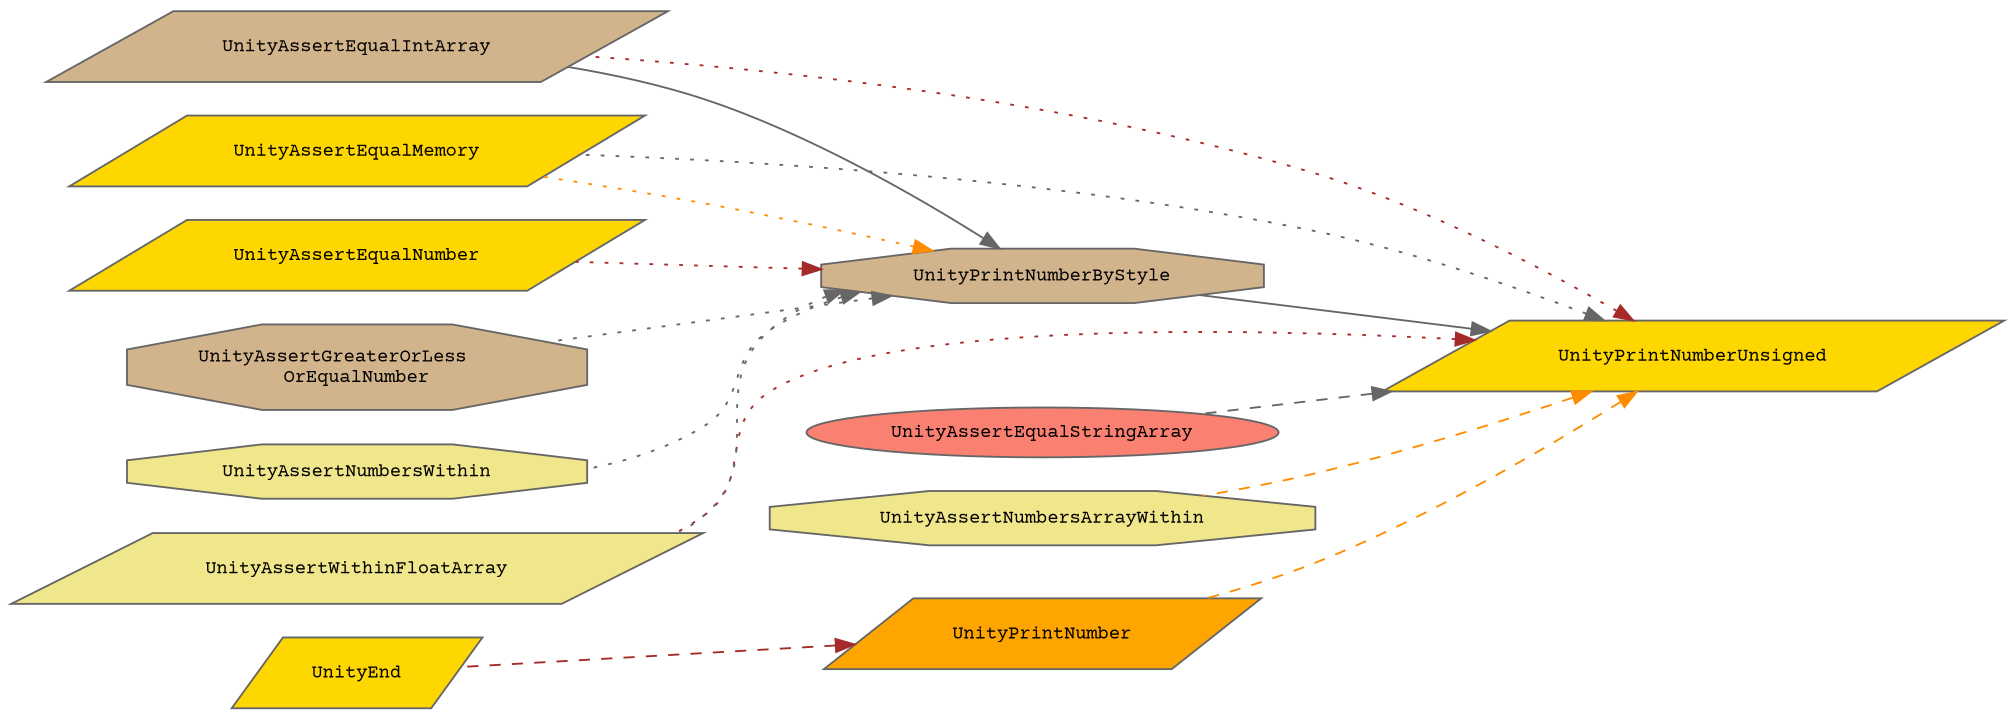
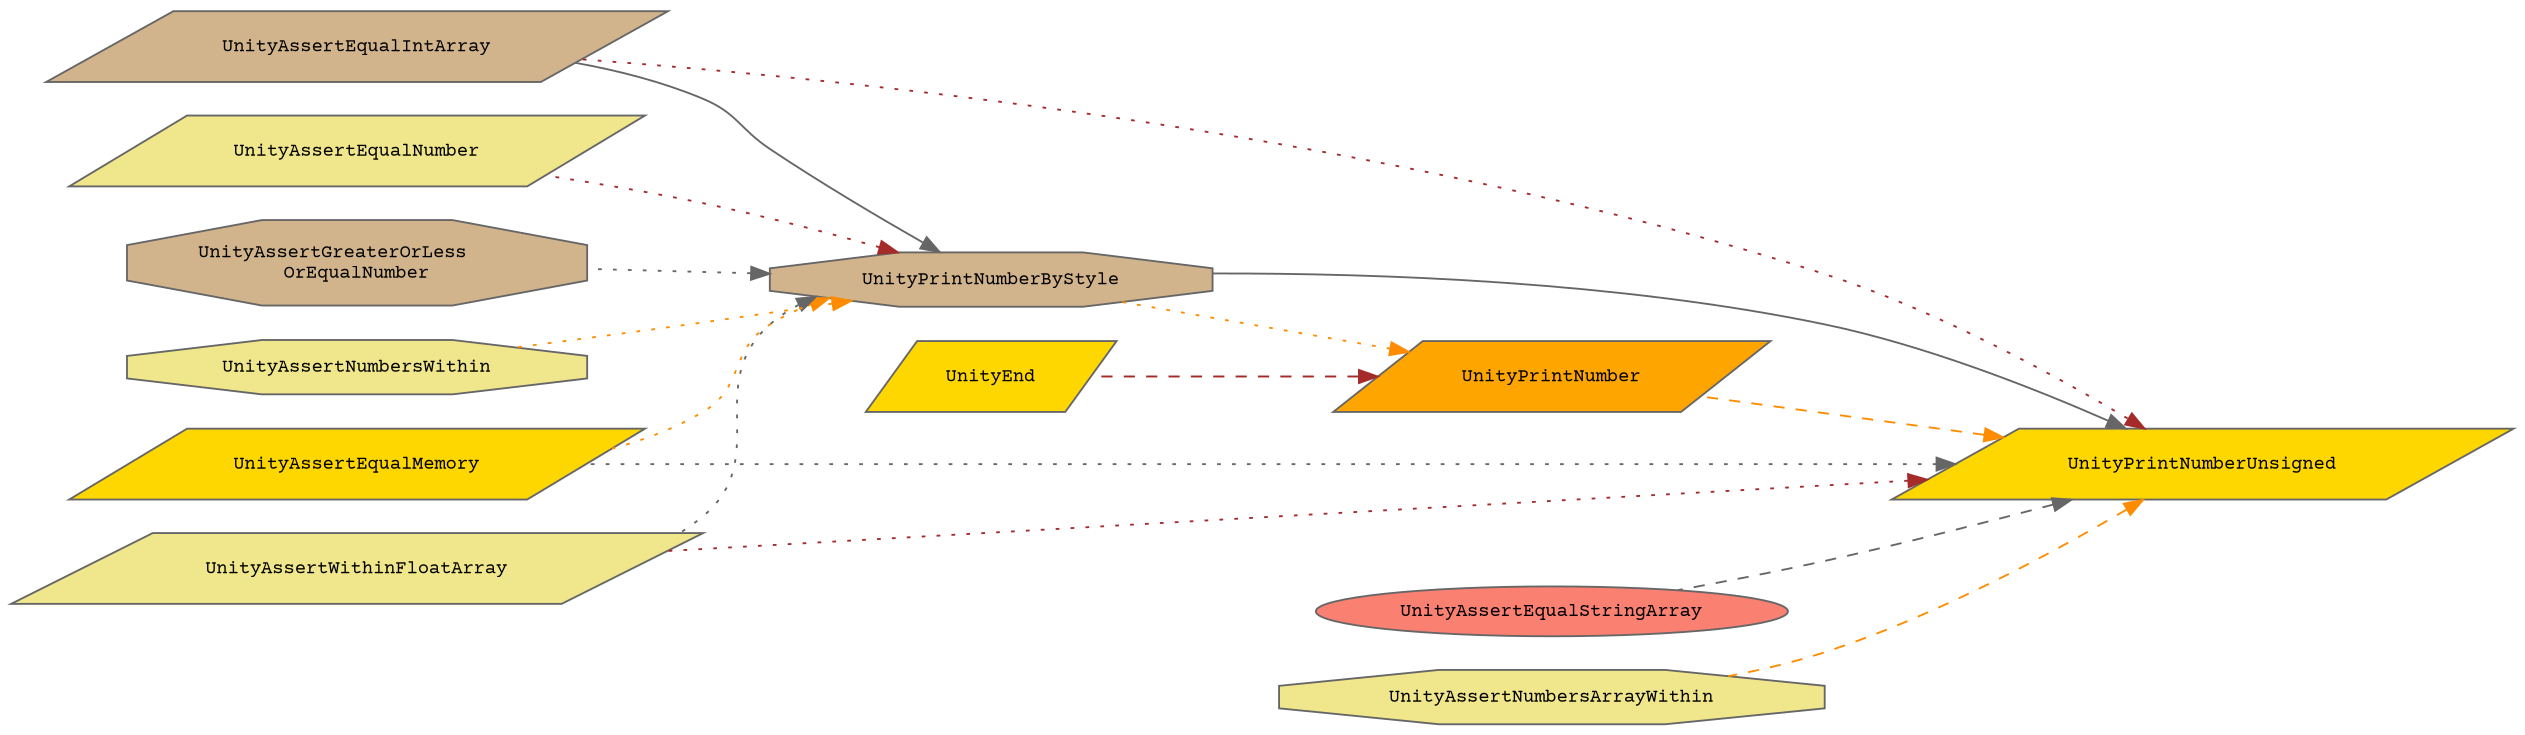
node "UnityAssertEqualNumber": fillcolor gold -> khaki
edge "UnityPrintNumberByStyle" -> "UnityPrintNumber": added
edge "UnityAssertNumbersWithin" -> "UnityPrintNumberByStyle": color gray40 -> darkorange
